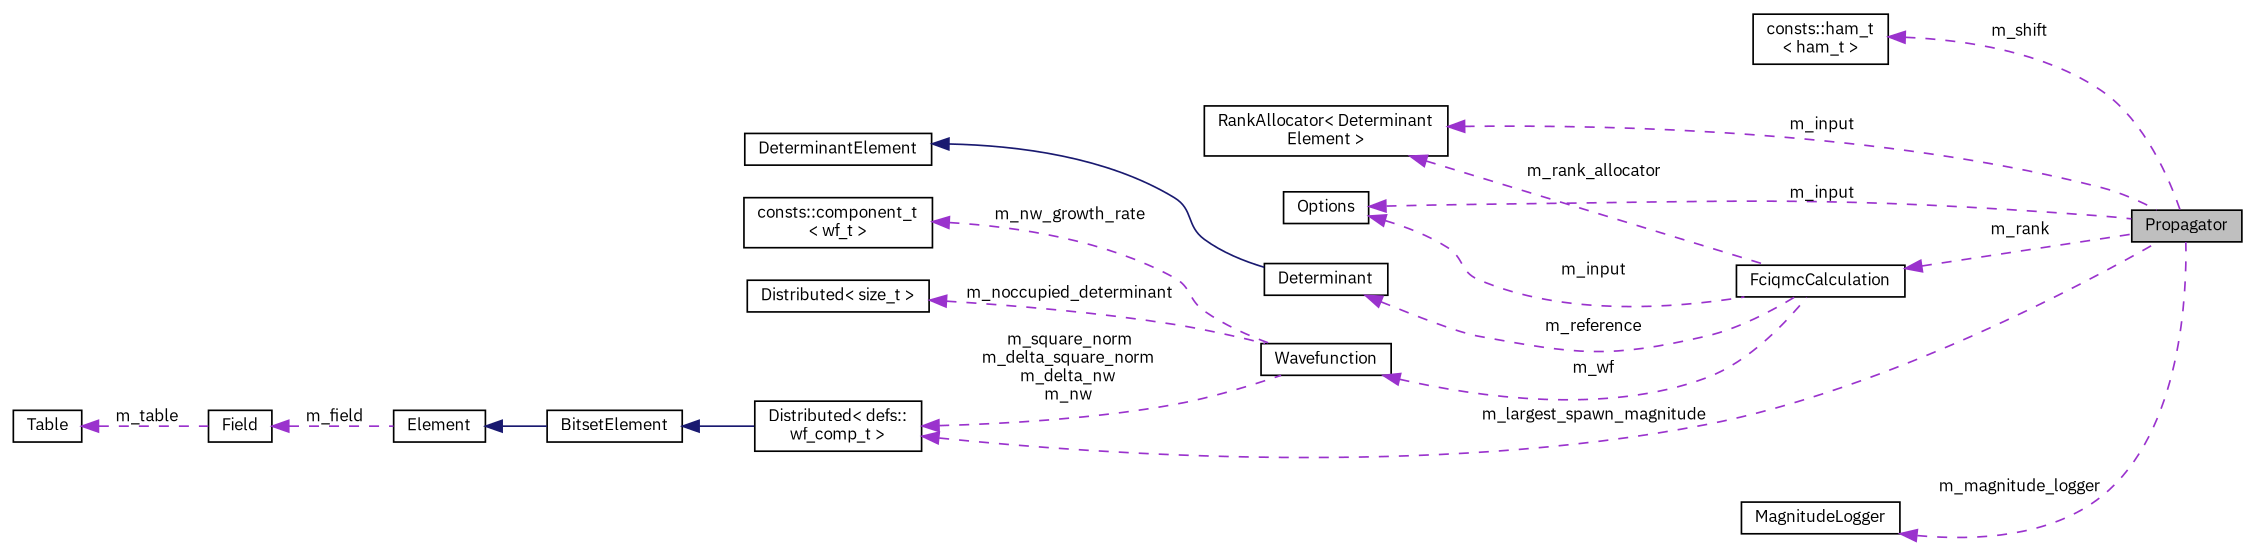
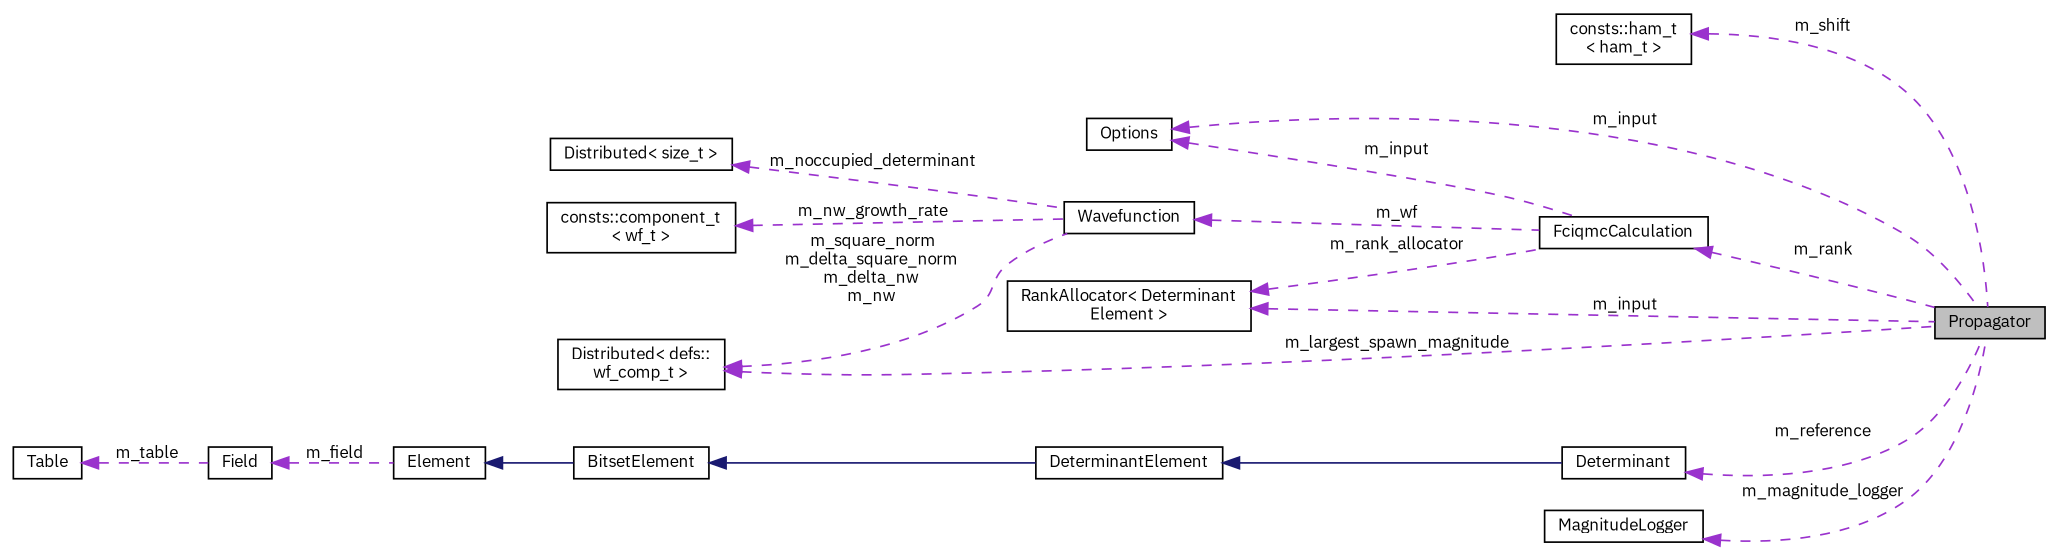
edge "FciqmcCalculation" -> "Determinant": now "Propagator" -> "Determinant"
edge "Distributed< defs:: wf_comp_t >" -> "BitsetElement": now "DeterminantElement" -> "BitsetElement"
